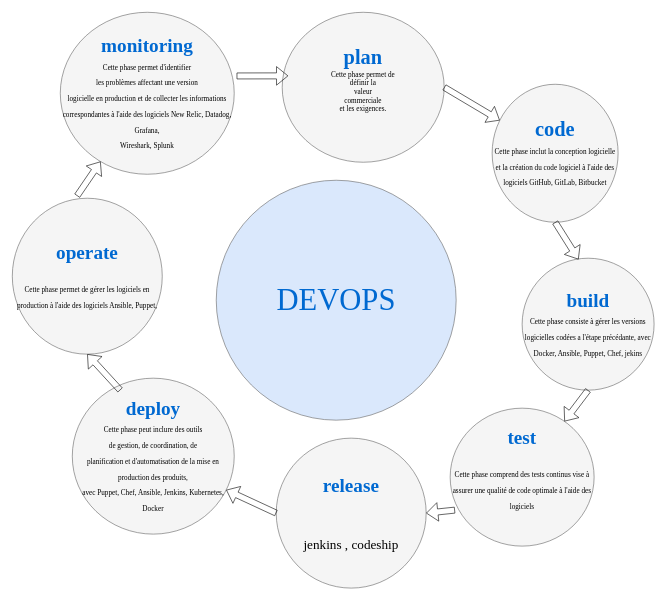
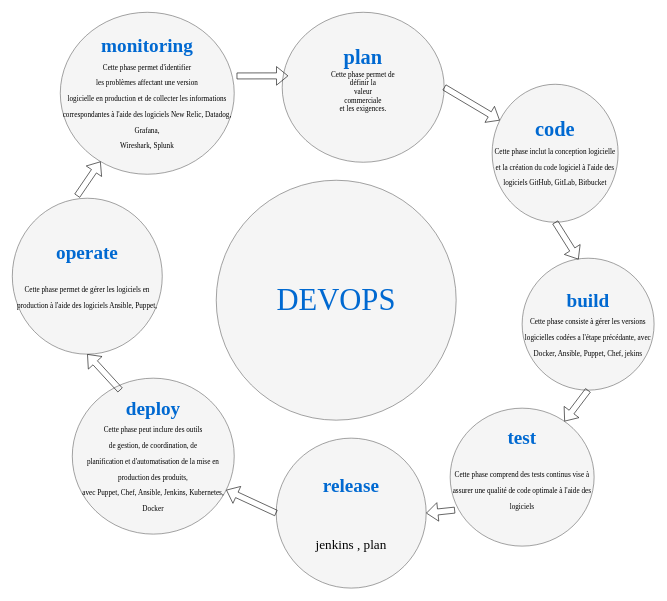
node "DEVOPS": fillcolor #dae8fc -> #f5f5f5
node "release jenkins , codeship": label "release jenkins , codeship" -> "release jenkins , plan"
